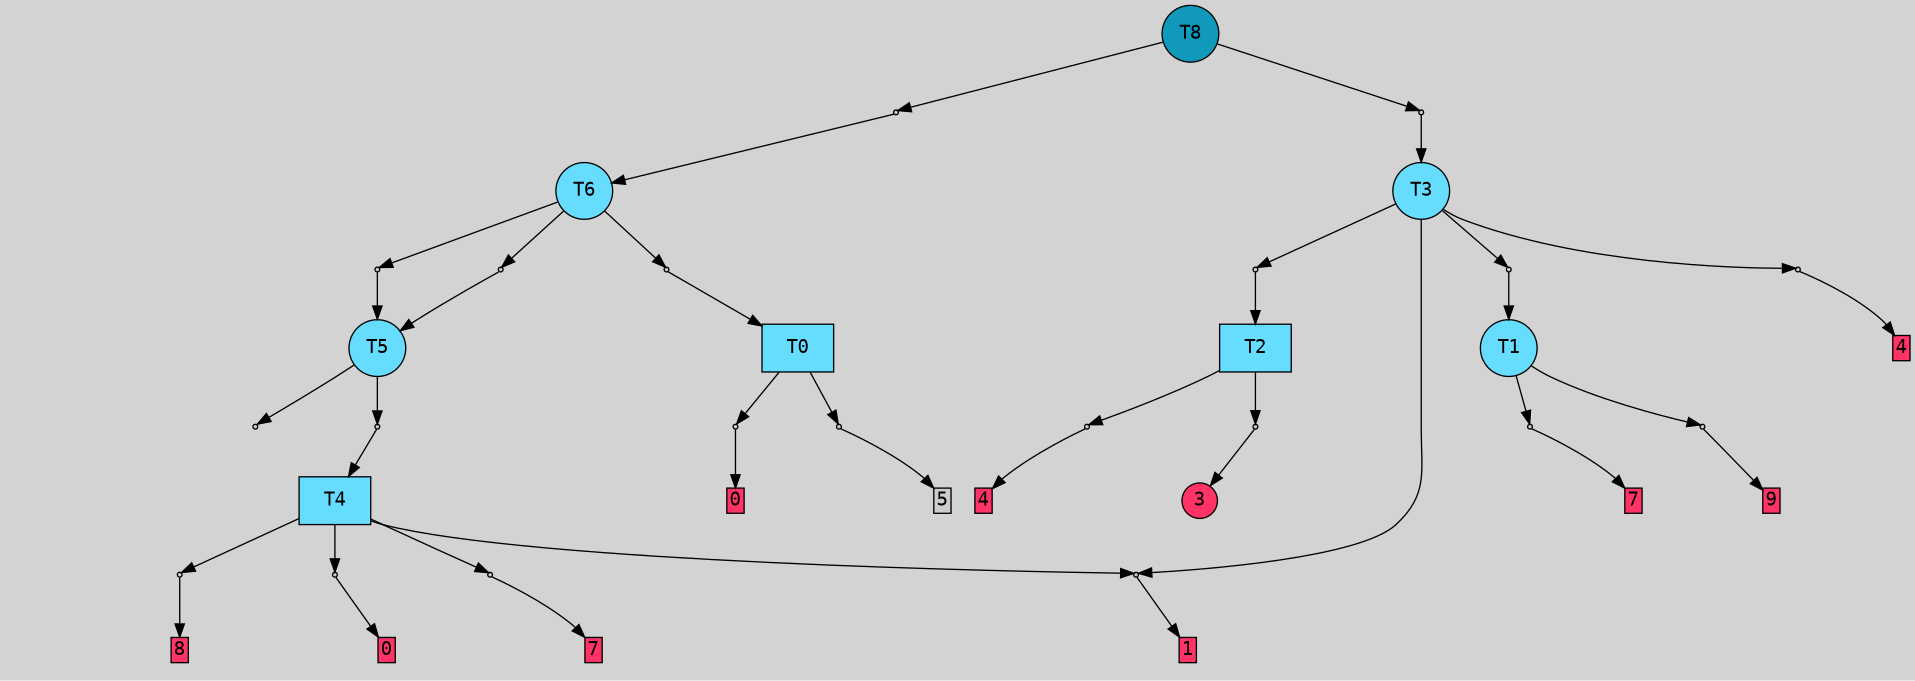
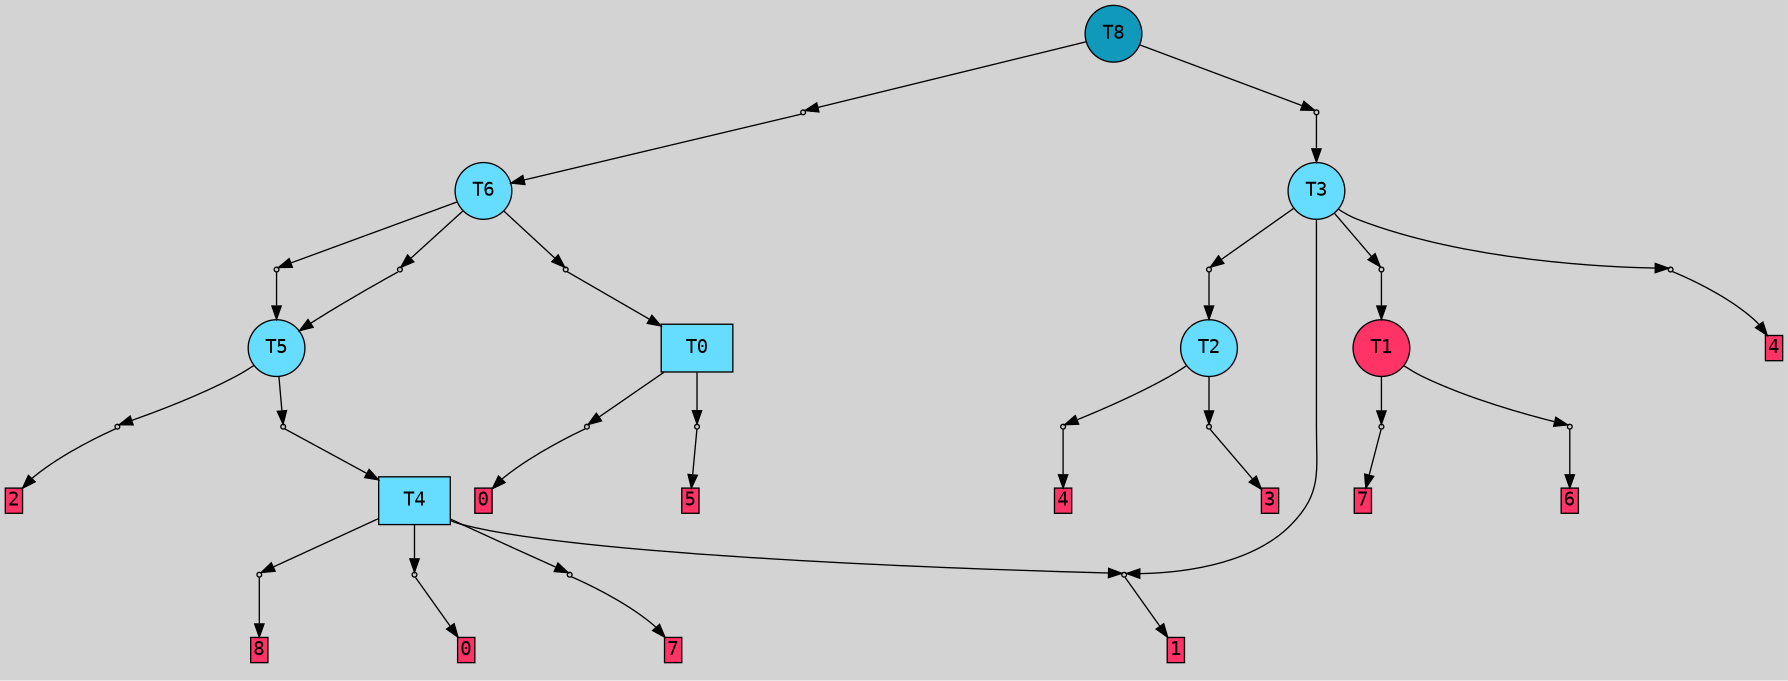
node "T2": shape box -> circle
node "T1": fillcolor #66ddff -> #ff3366
node "2": added
node "5": fillcolor #cccccc -> #ff3366
node "3": shape circle -> box
node "9": label "9" -> "6"
